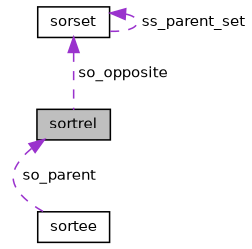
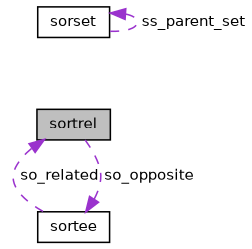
edge "sortrel" -> "sorset": now "sortrel" -> "sortee"
edge "sortee" -> "sortrel": label " so_parent" -> " so_related"
